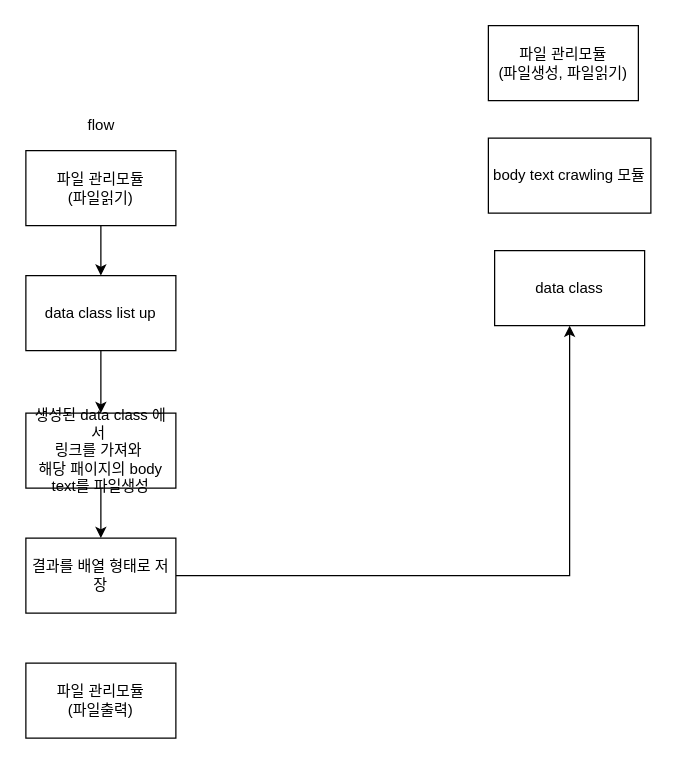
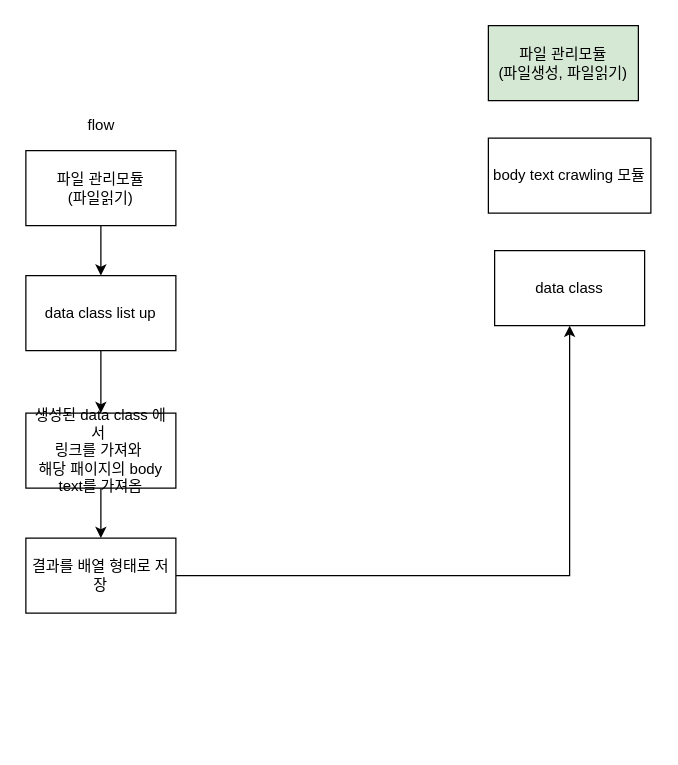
node "파일 관리모듈 (파일생성, 파일읽기)": fillcolor #ffffff -> #d5e8d4
node "생성된 data class 에서 링크를 가져와 해당 패이지의 body text를 파일생성": label "생성된 data class 에서 링크를 가져와 해당 패이지의 body text를 파일생성" -> "생성된 data class 에서 링크를 가져와 해당 패이지의 body text를 가져옴"
node "파일 관리모듈 (파일출력)": removed
